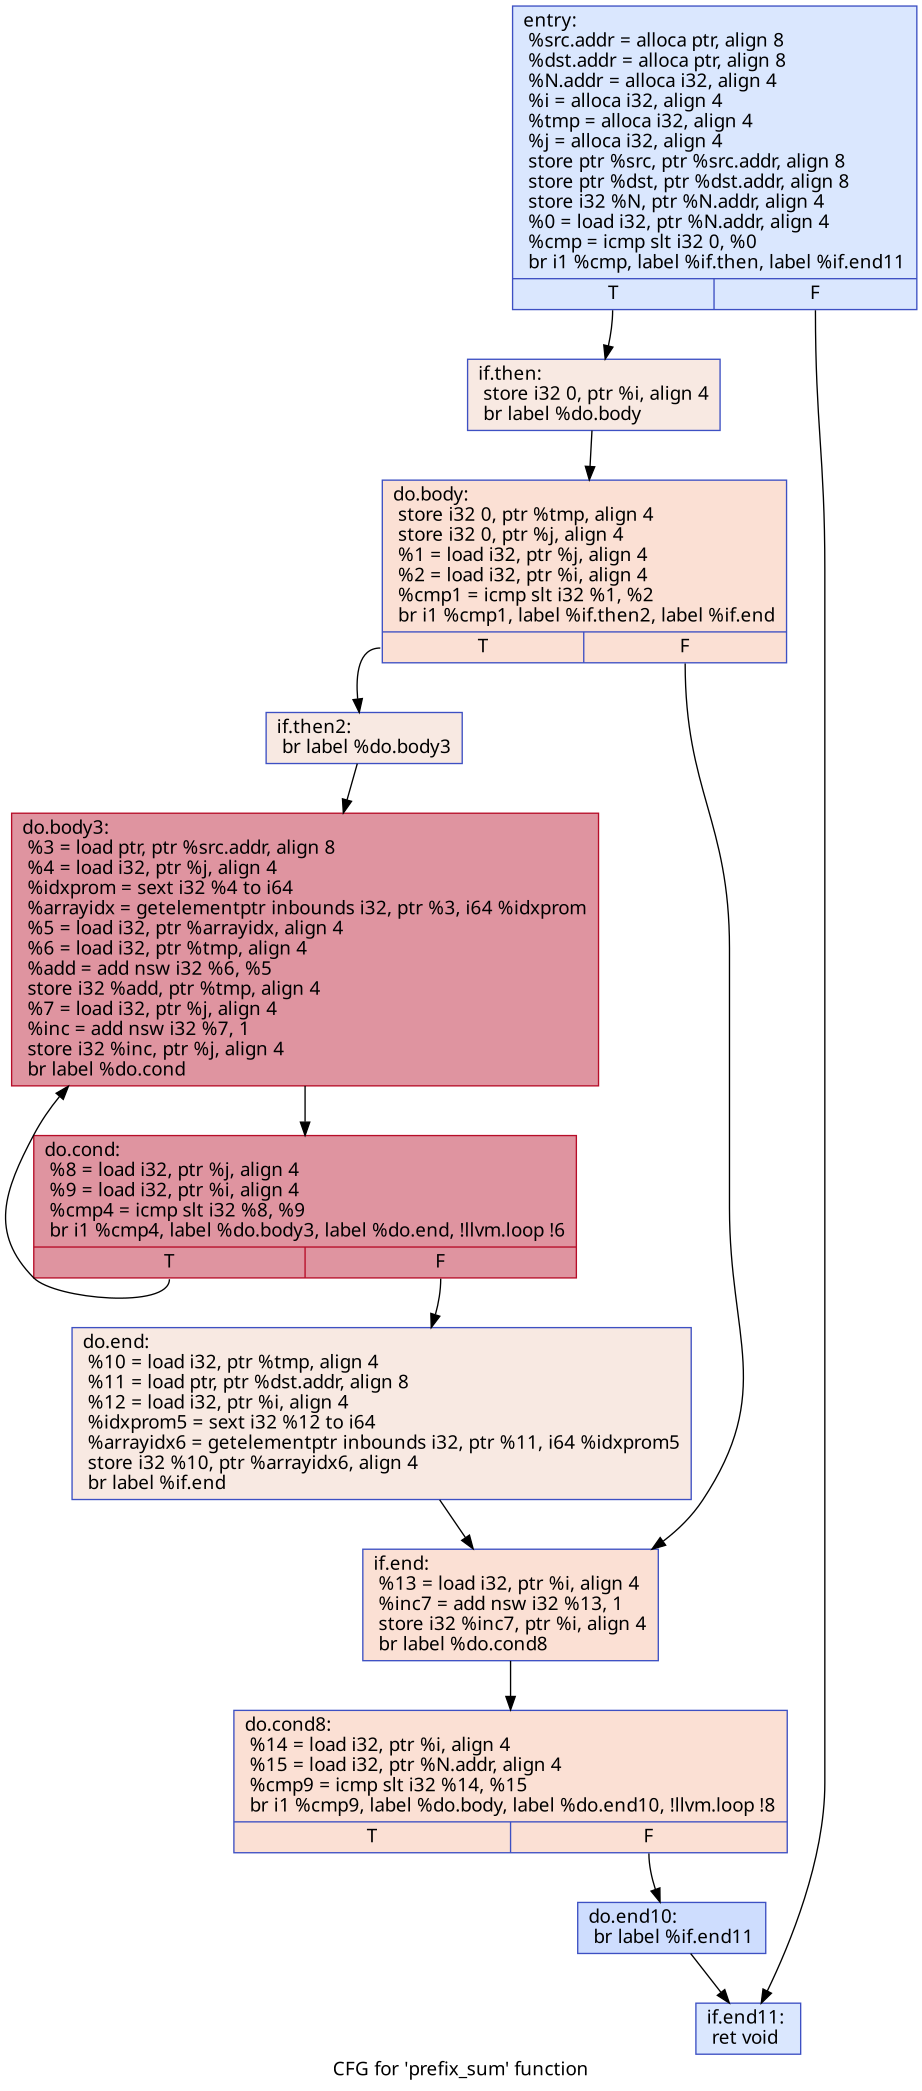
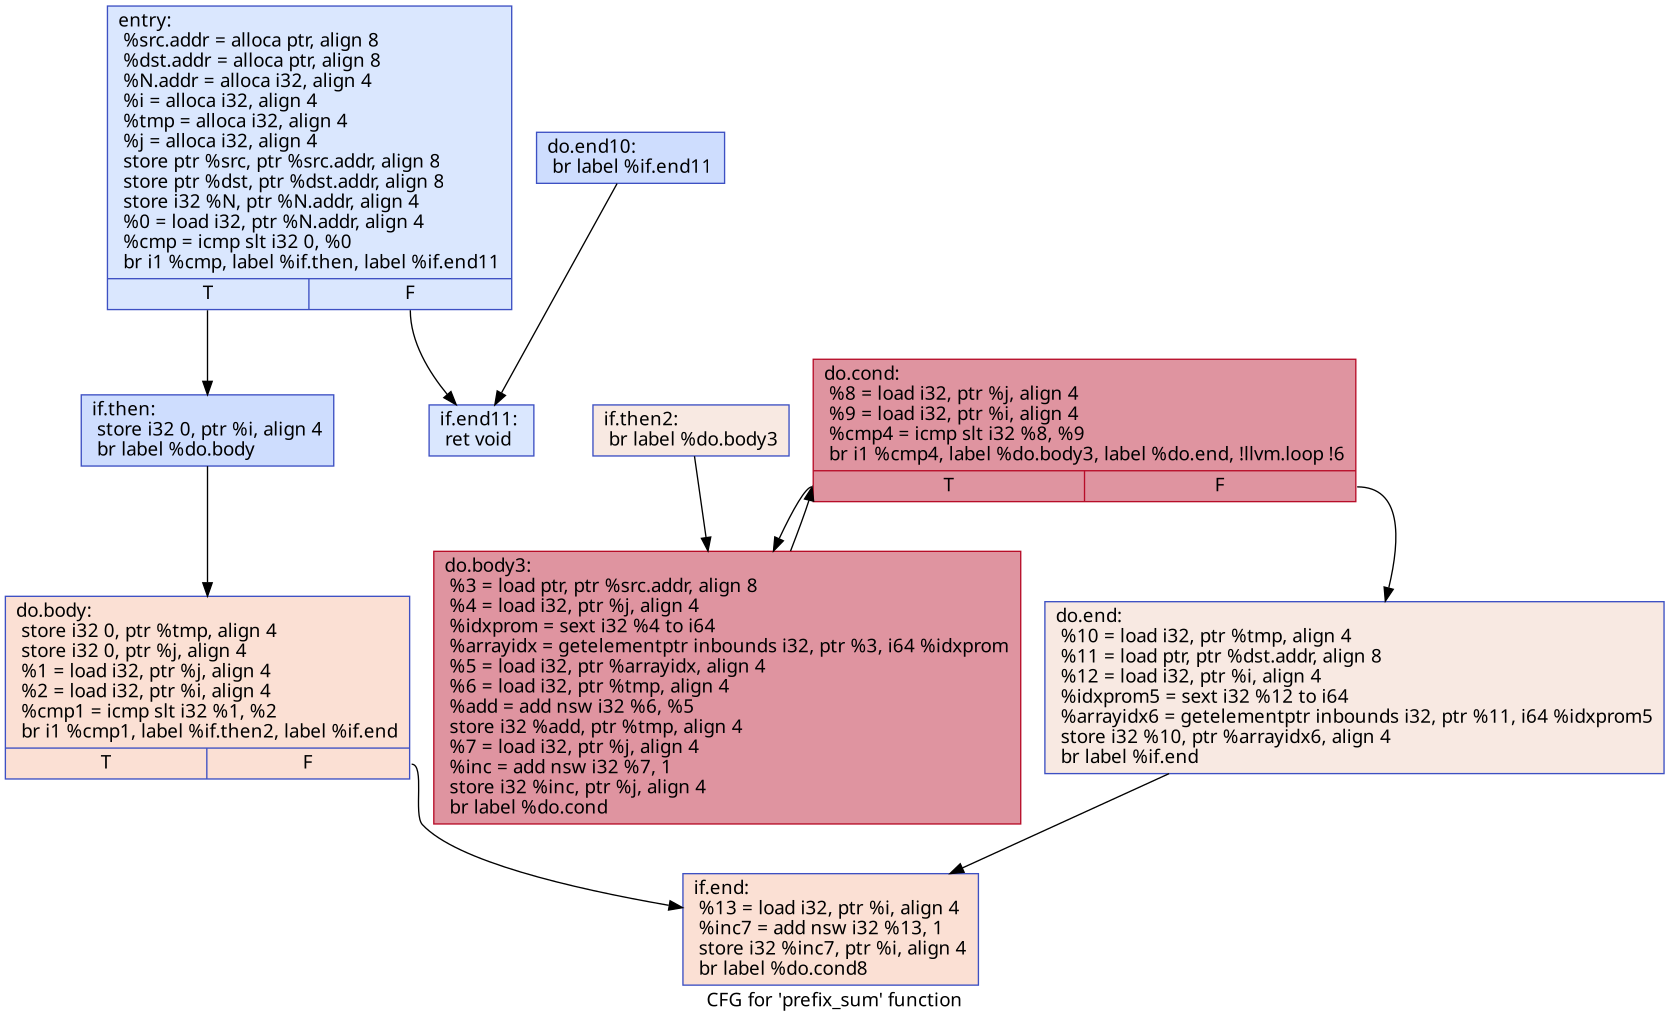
node "if.then:": fillcolor #efcebd70 -> #8fb1fe70
edge "do.body:" -> "if.then2:": removed
node "do.cond8:": removed
